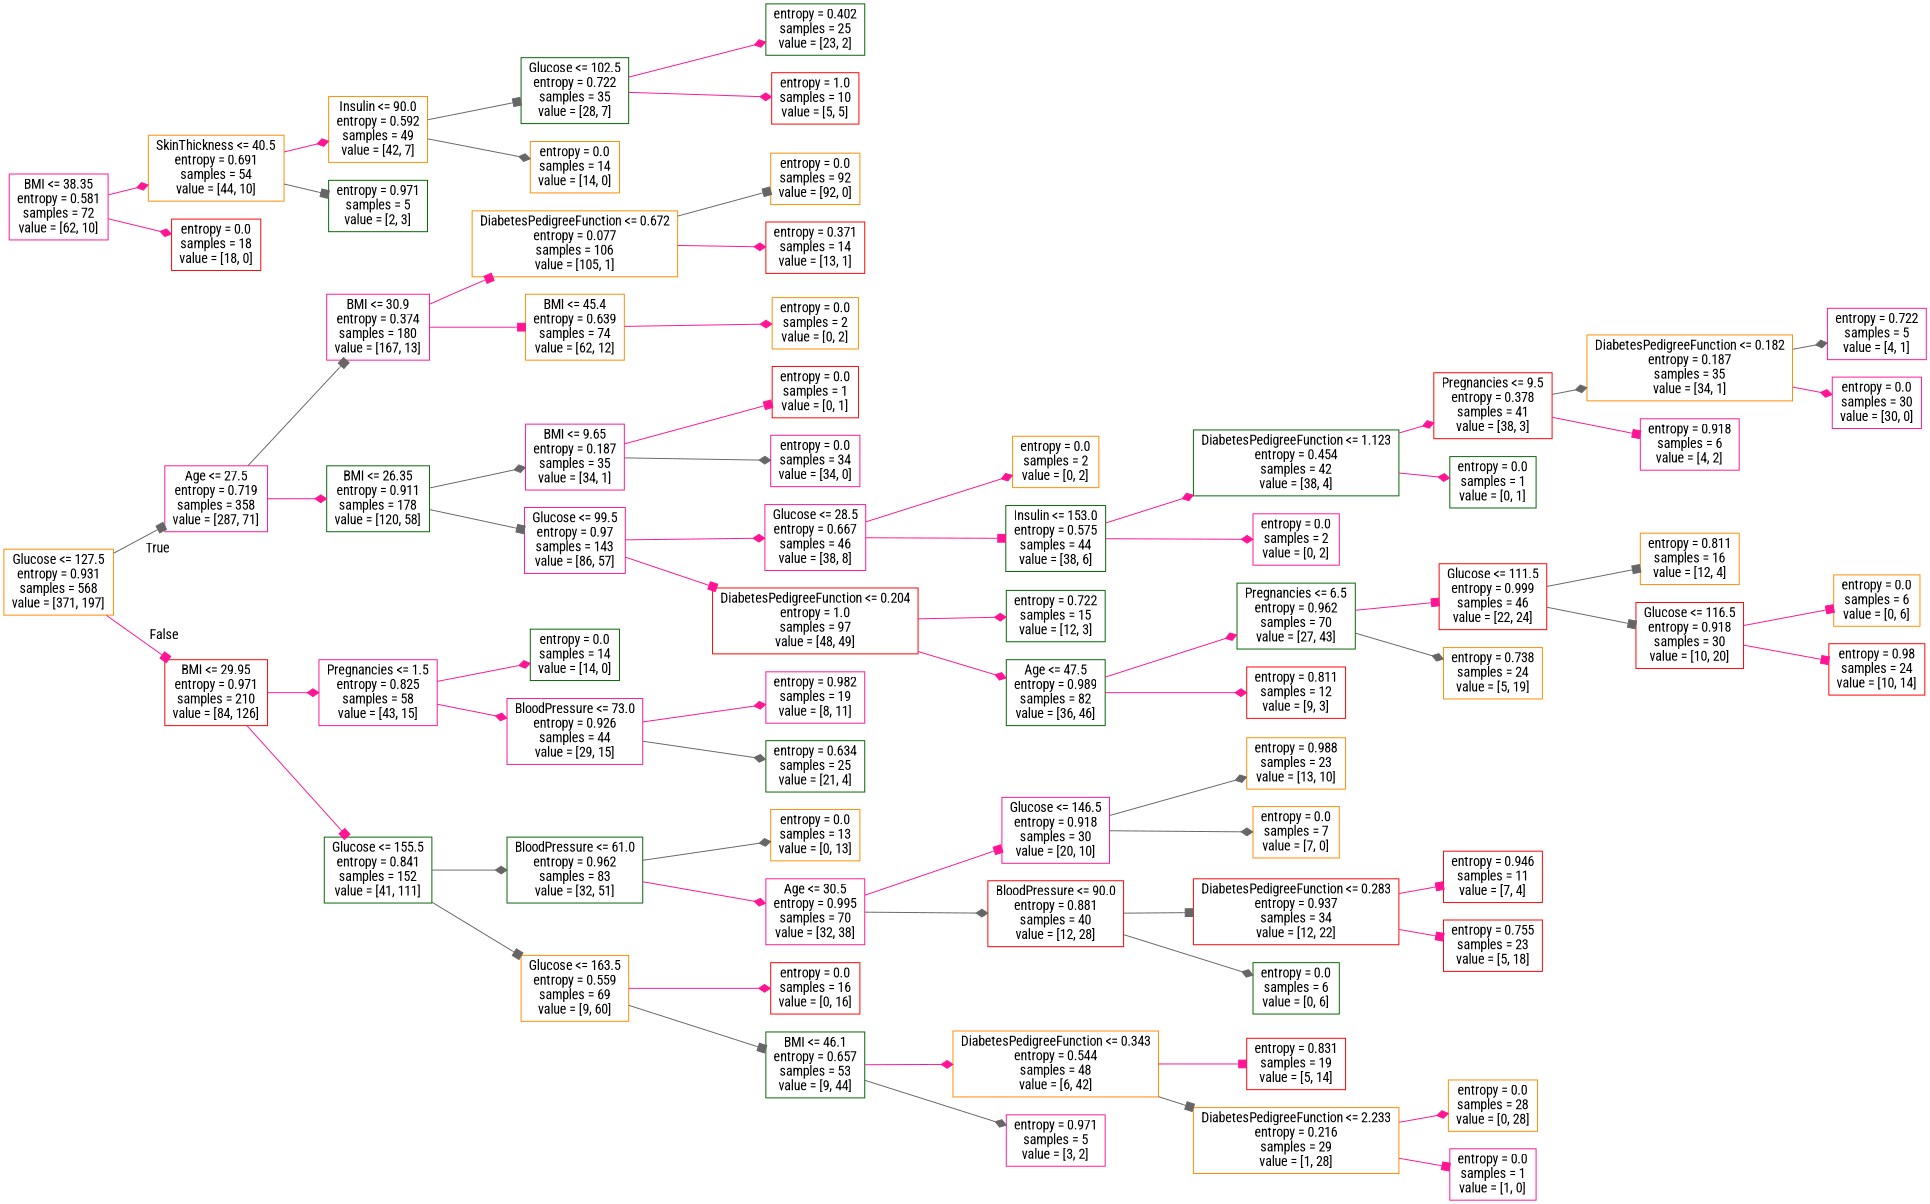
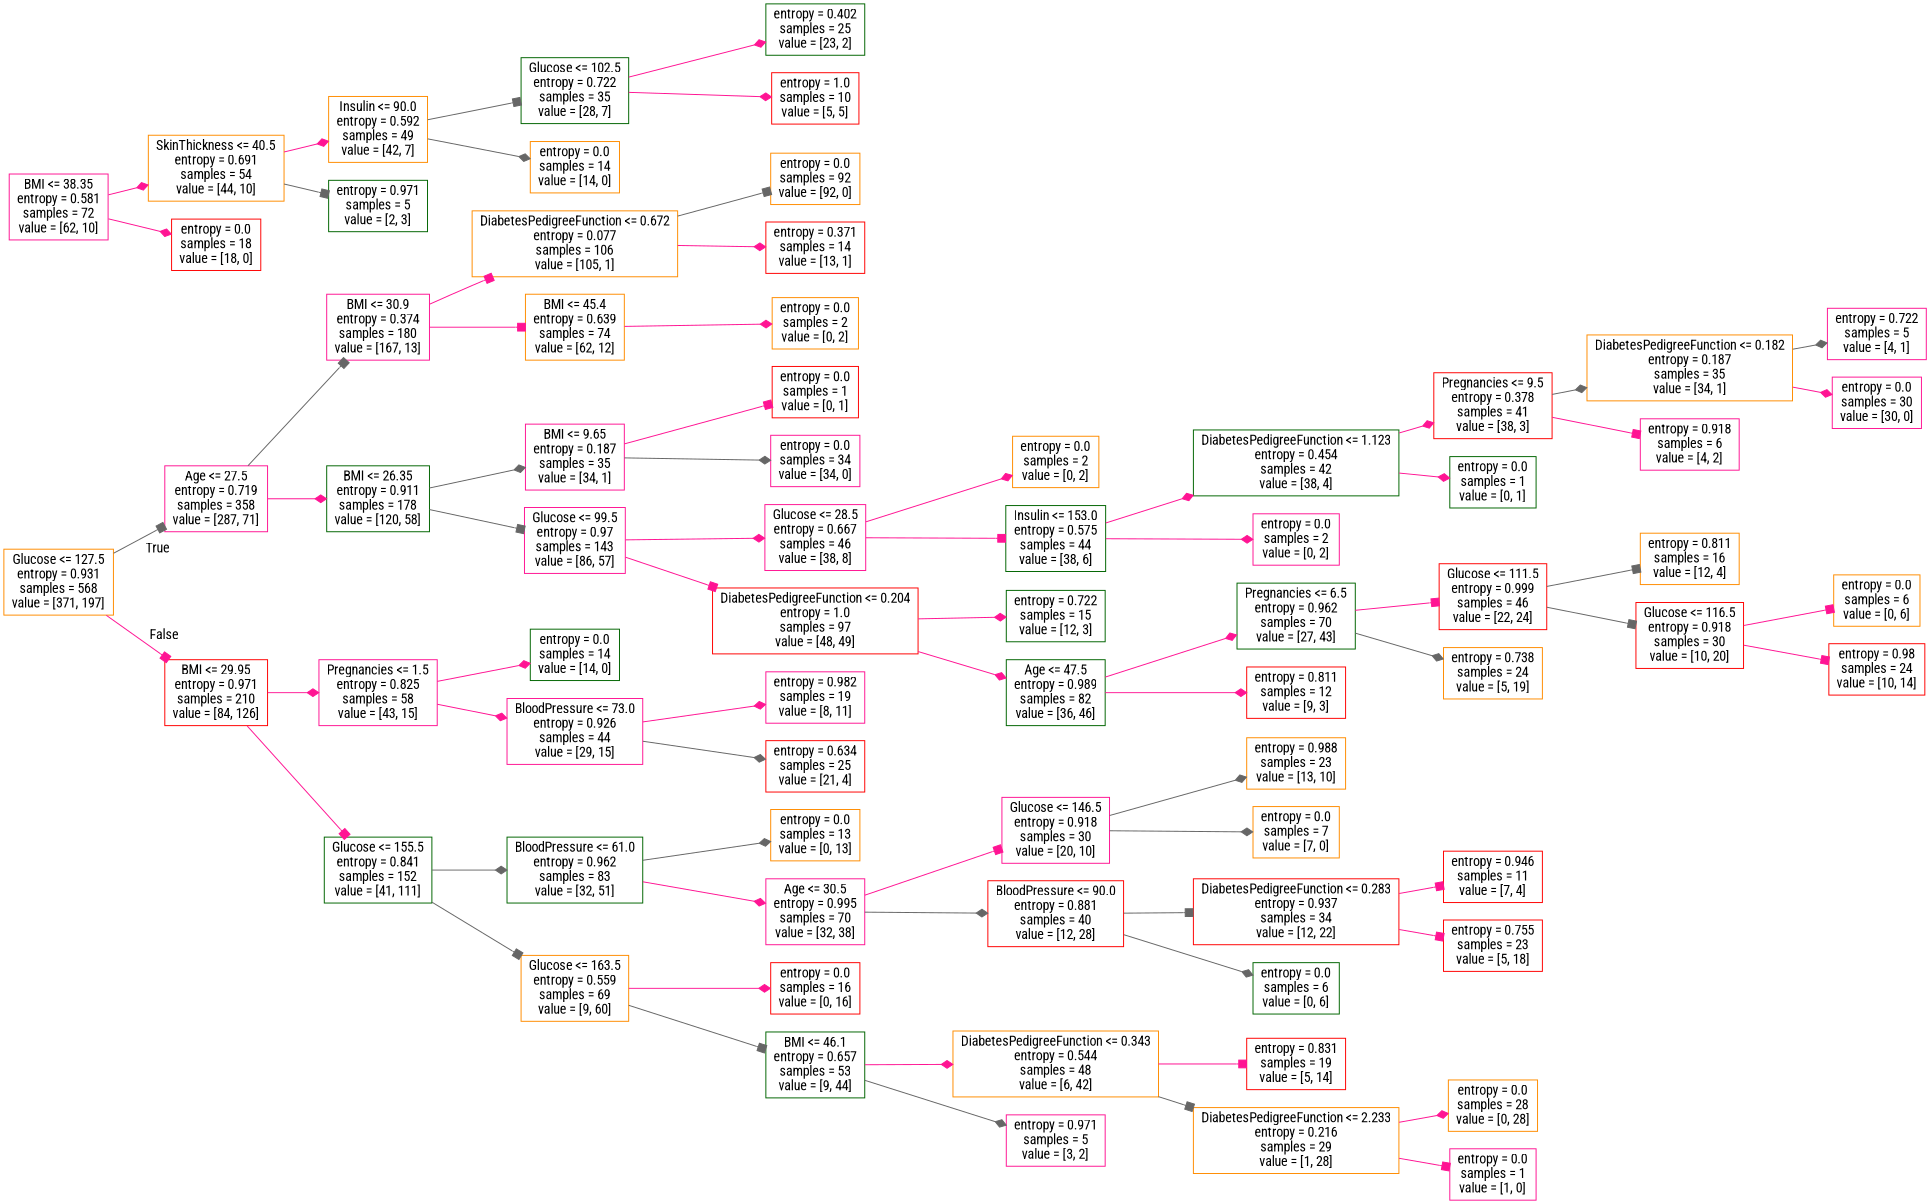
node "entropy = 0.634 samples = 25 value = [21, 4]": color darkgreen -> red
